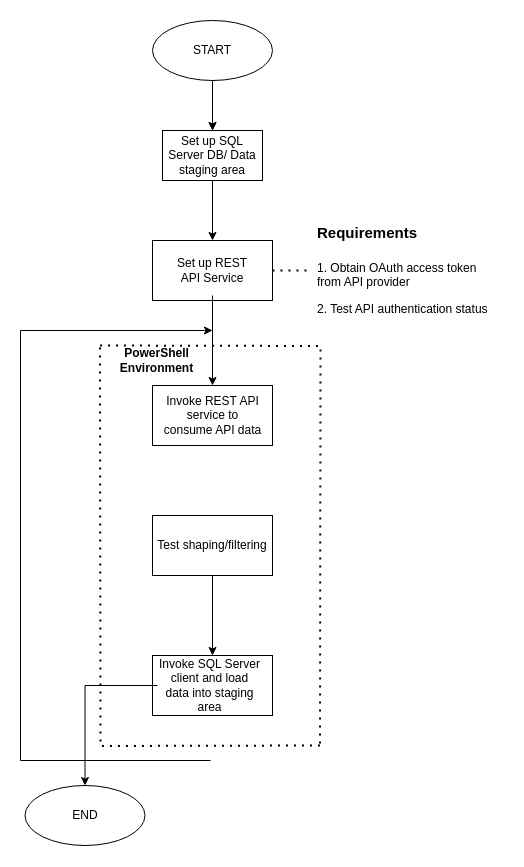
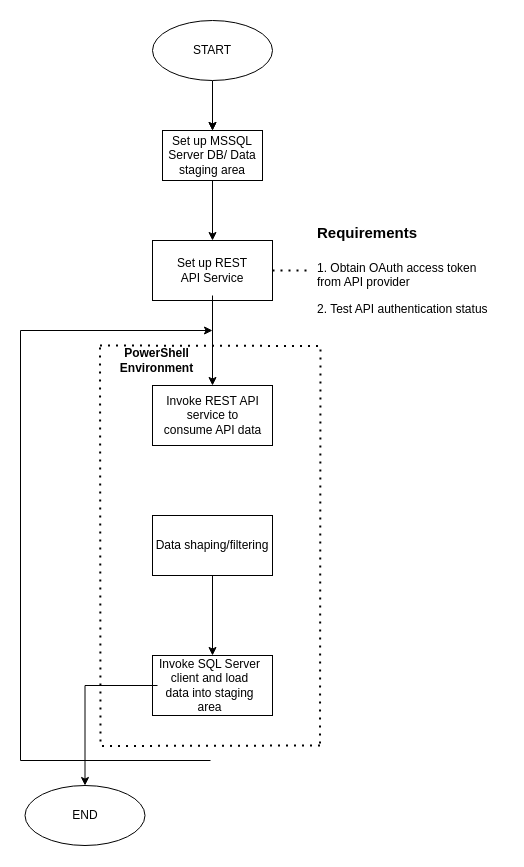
node "Set up SQL Server DB/ Data staging area": label "Set up SQL Server DB/ Data staging area" -> "Set up MSSQL Server DB/ Data staging area"
node "Test shaping/filtering": label "Test shaping/filtering" -> "Data shaping/filtering"
